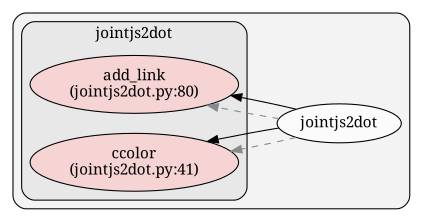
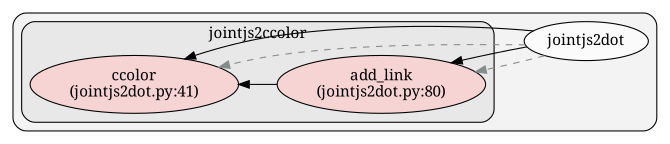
cluster "jointjs2dot": label "jointjs2dot" -> "jointjs2ccolor"
edge "add_link (jointjs2dot.py:80)" -> "ccolor (jointjs2dot.py:41)": added
